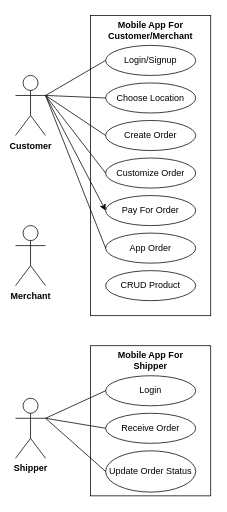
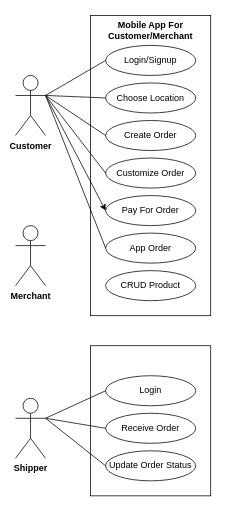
node "Mobile App For Shipper": removed
node "Update Order Status": size 90x41 -> 90x30
